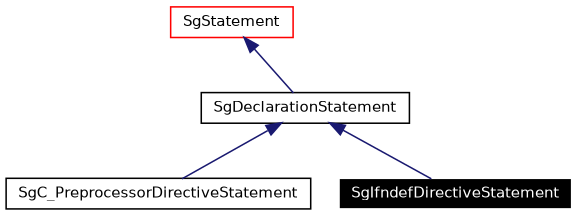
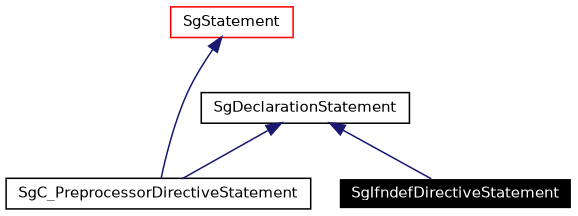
edge "SgDeclarationStatement" -> "SgStatement": now "SgC_PreprocessorDirectiveStatement" -> "SgStatement"
